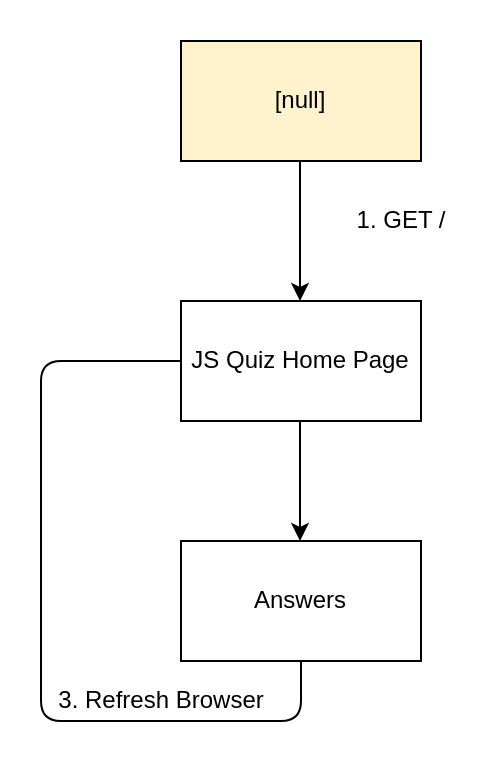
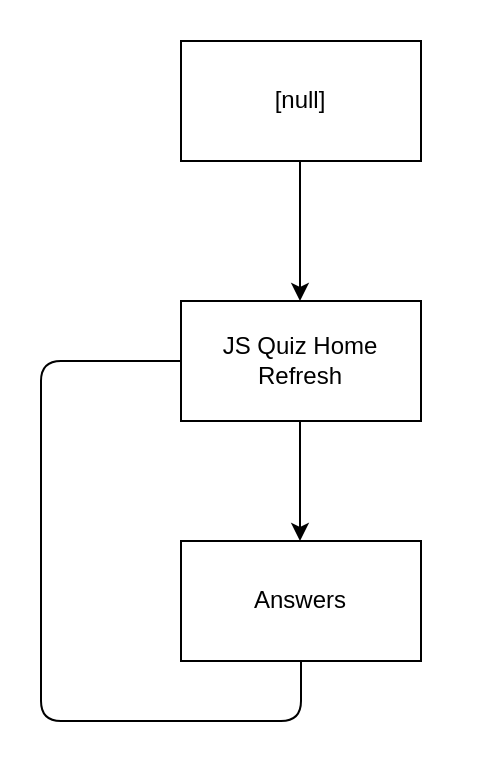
node "[null]": fillcolor #fff2cc -> #ffffff
node "1. GET /": removed
node "JS Quiz Home Page": label "JS Quiz Home Page" -> "JS Quiz Home Refresh"
node "3. Refresh Browser": removed
